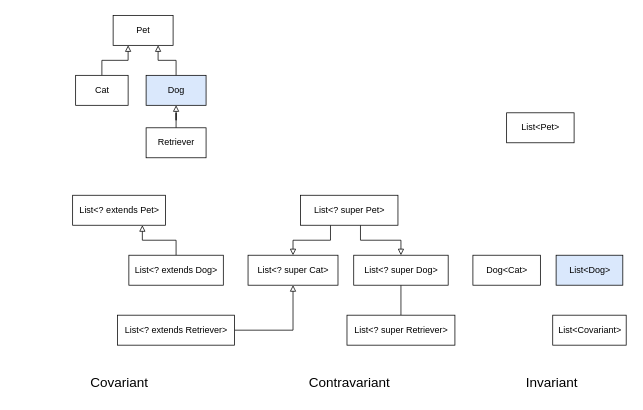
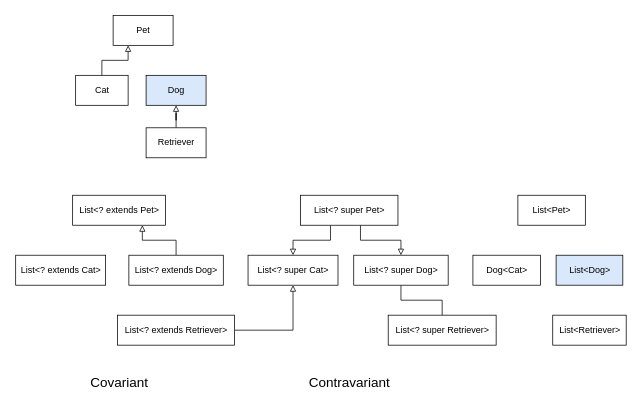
edge "Dog" -> "Pet": removed
node "List<Pet>": moved (540, 128) -> (552, 210)
node "List<? extends Cat>": added
node "List<? super Retriever>": moved (401, 330) -> (442, 330)
node "List<Covariant>": label "List<Covariant>" -> "List<Retriever>"
node "Invariant": removed
